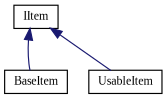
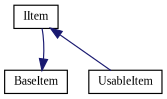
edge "BaseItem" -> "IItem": reversed
